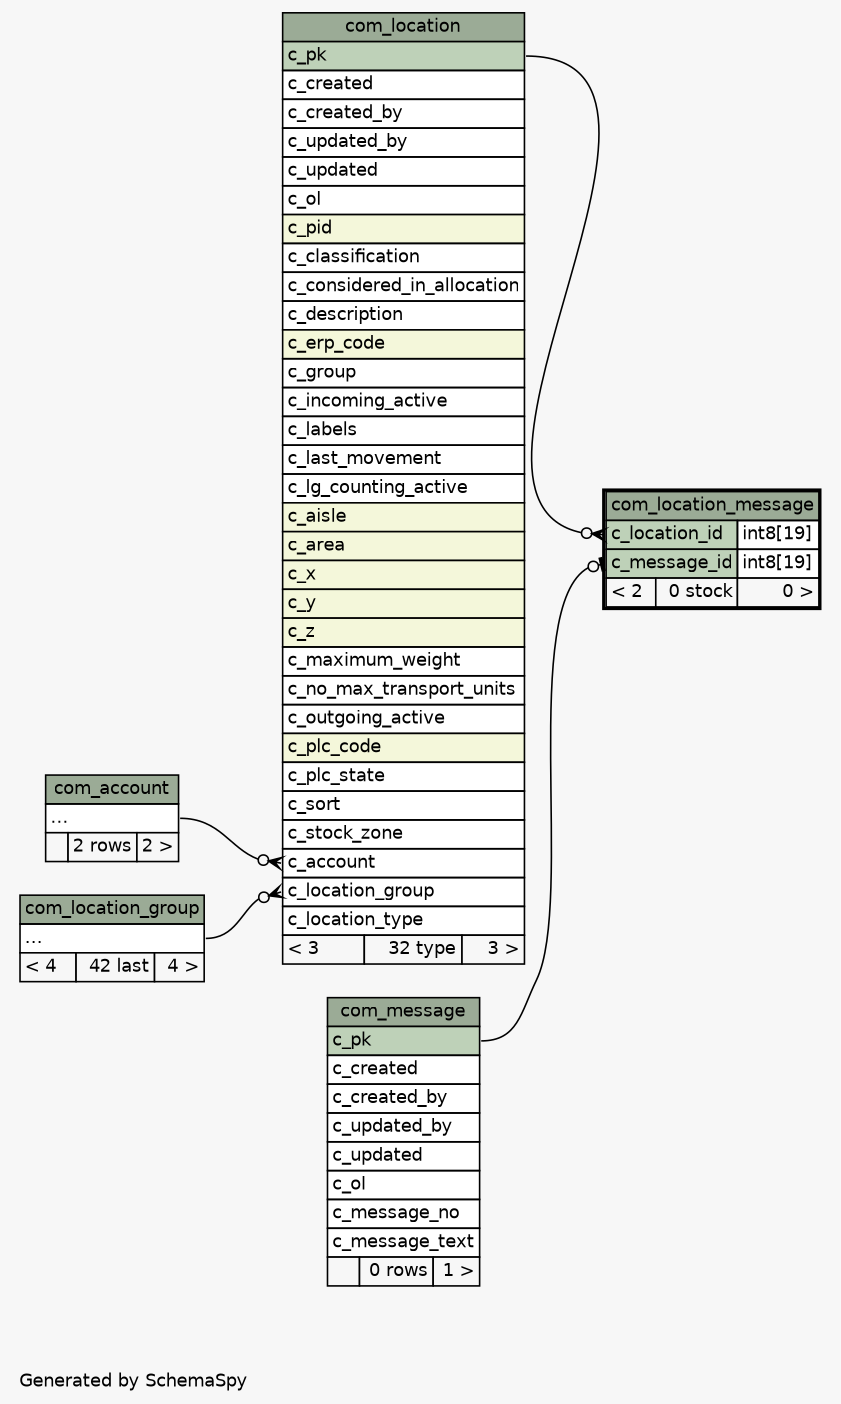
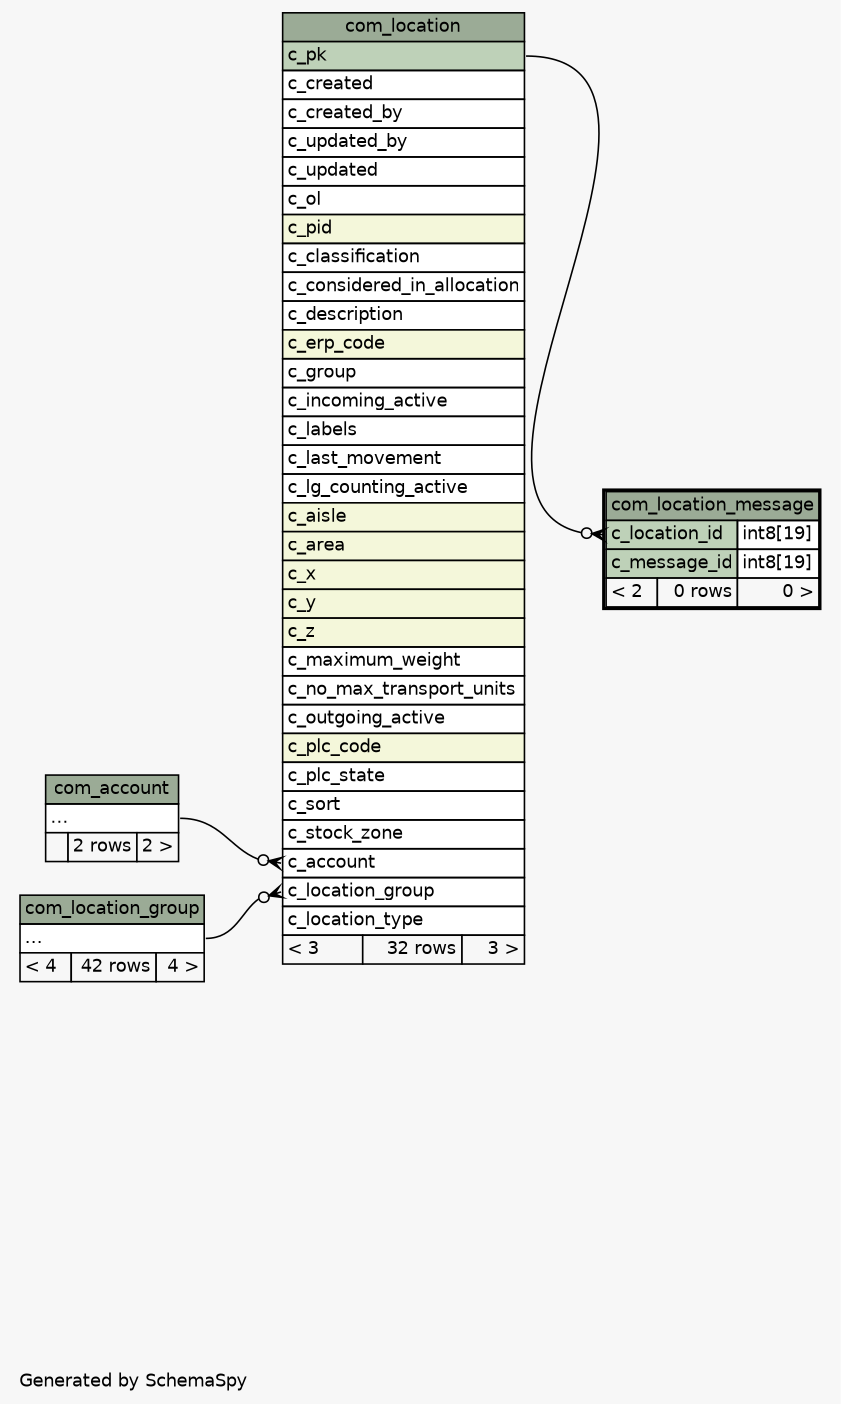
node "com_location_message": text "0 stock" -> "0 rows"
node "com_location": text "32 type" -> "32 rows"
node "com_location_group": text "42 last" -> "42 rows"
node "com_message": removed
